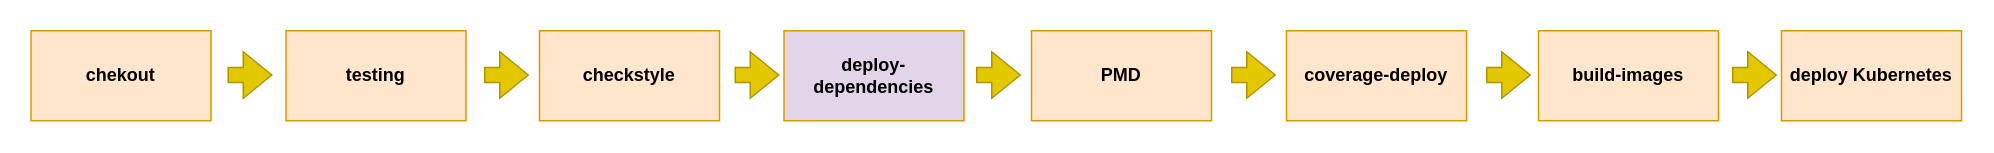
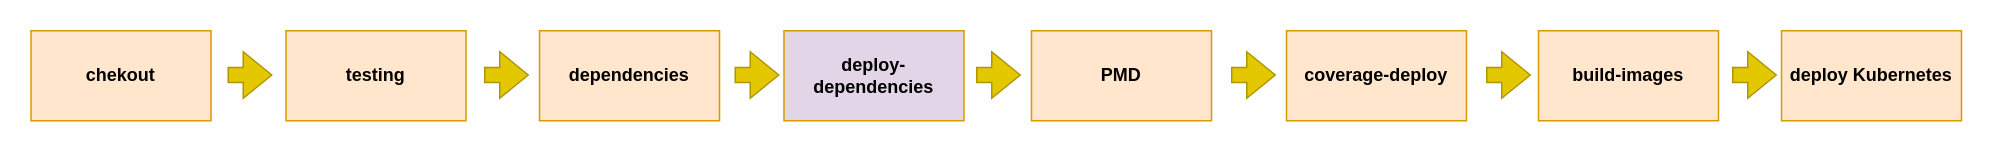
node "checkstyle": label "checkstyle" -> "dependencies"
